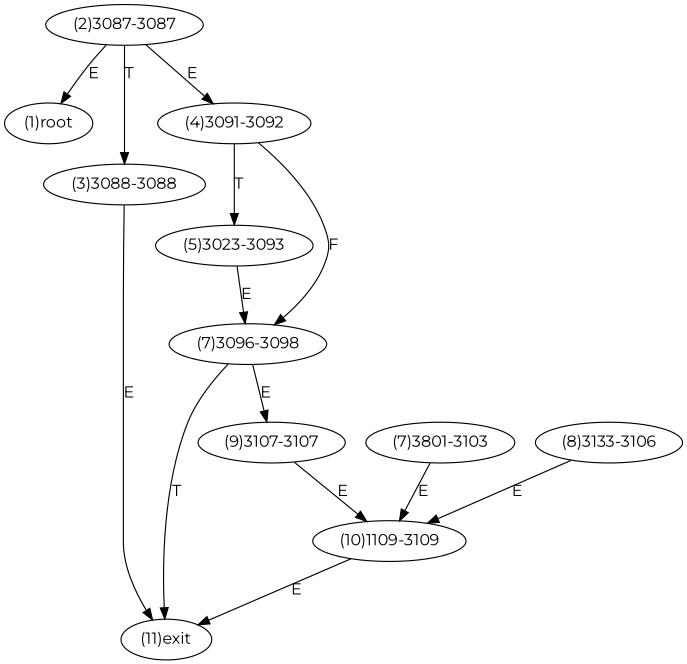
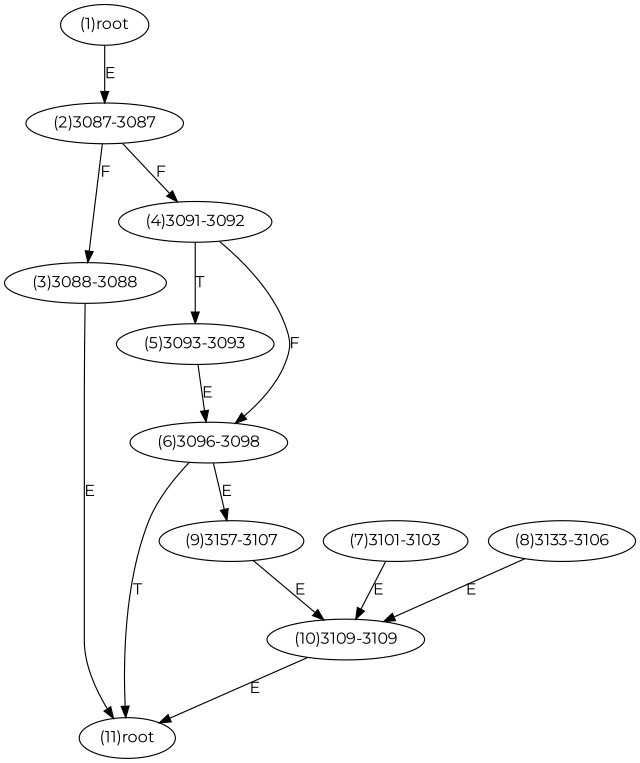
edge "(2)3087-3087" -> "(1)root": reversed
edge "(2)3087-3087" -> "(3)3088-3088": label "T" -> "F"
edge "(2)3087-3087" -> "(4)3091-3092": label "E" -> "F"
node "(5)3023-3093": label "(5)3023-3093" -> "(5)3093-3093"
node "(7)3096-3098": label "(7)3096-3098" -> "(6)3096-3098"
node "(9)3107-3107": label "(9)3107-3107" -> "(9)3157-3107"
node "(7)3801-3103": label "(7)3801-3103" -> "(7)3101-3103"
node "(10)1109-3109": label "(10)1109-3109" -> "(10)3109-3109"
node "(11)exit": label "(11)exit" -> "(11)root"
